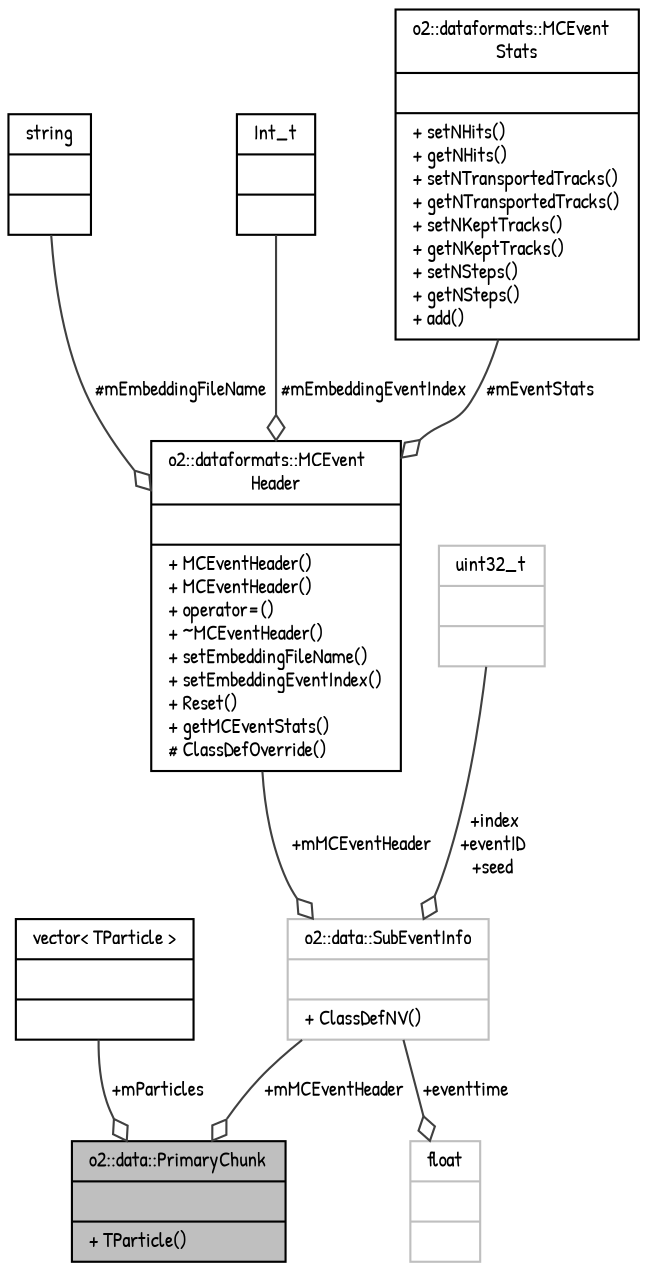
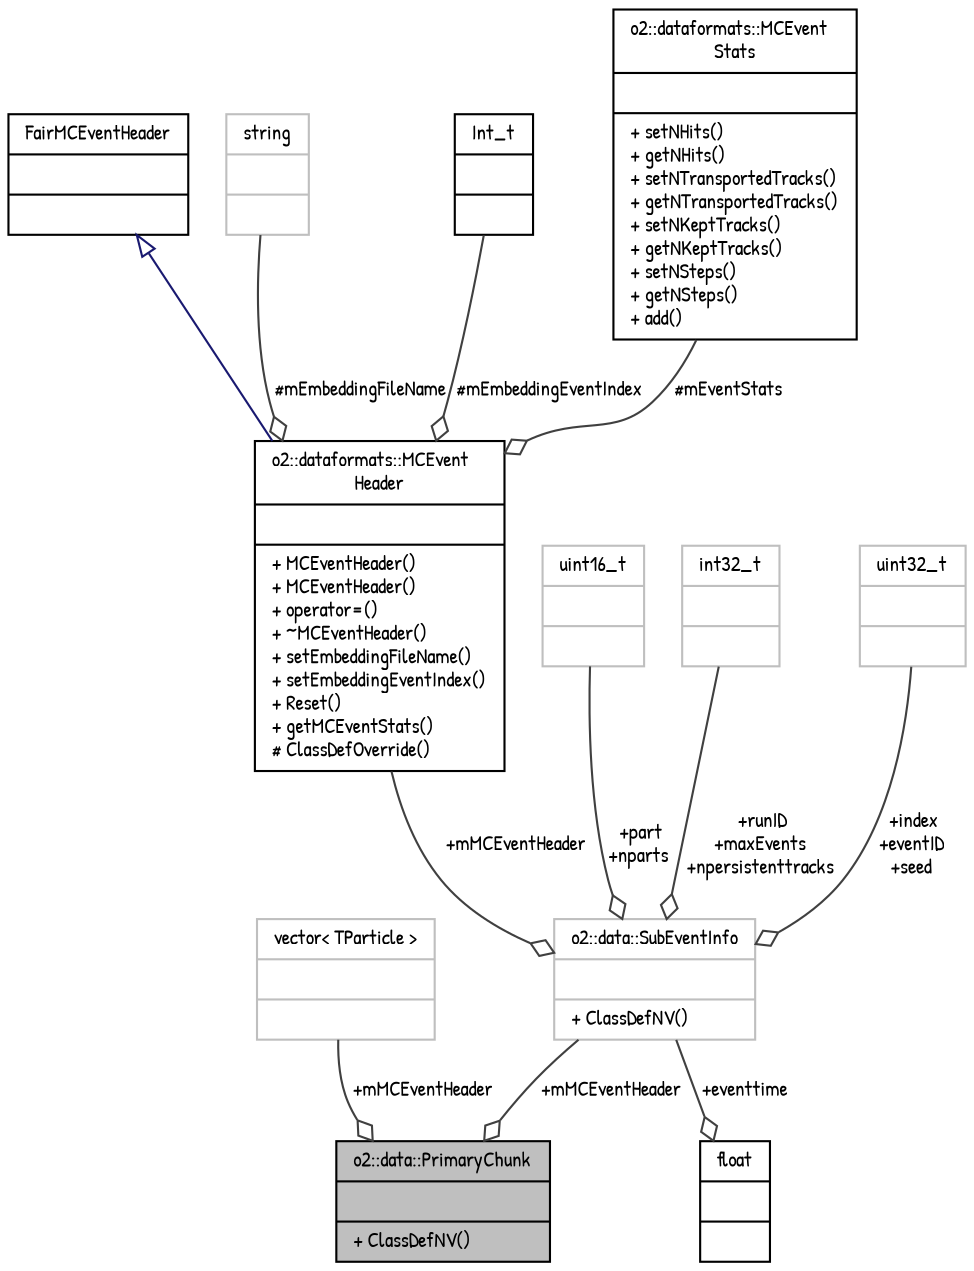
node "string": color black -> grey75
node "FairMCEventHeader": added
node "uint16_t": added
node "int32_t": added
node "vector< TParticle >": color black -> grey75
edge "vector< TParticle >" -> "o2::data::PrimaryChunk": label " +mParticles" -> " +mMCEventHeader"
node "float": color grey75 -> black
node "o2::data::PrimaryChunk": text "+ TParticle()" -> "+ ClassDefNV()"
